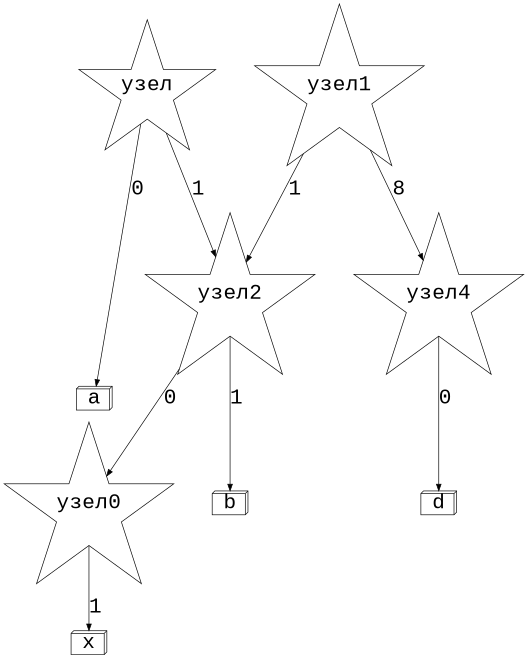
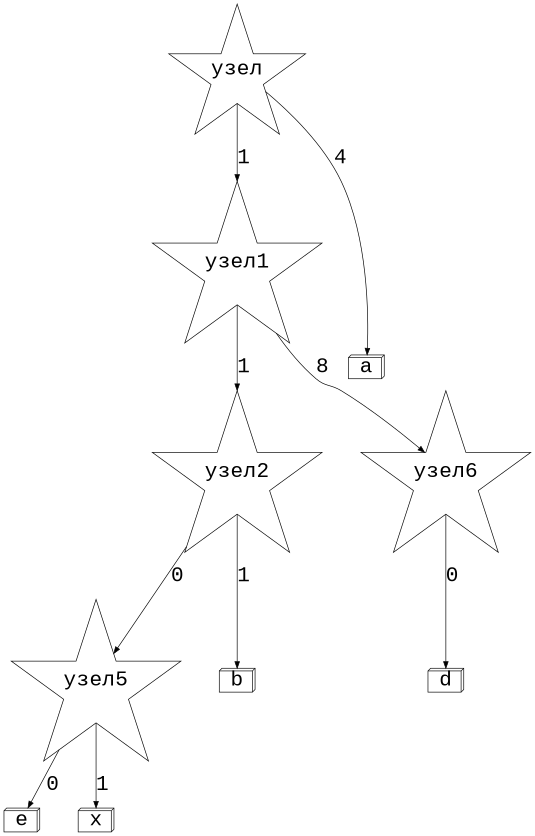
edge "узел" -> "a": label "0" -> "4"
edge "узел" -> "узел2": now "узел" -> "узел1"
node "узел4": label "узел4" -> "узел6"
node "узел0": label "узел0" -> "узел5"
node "e": added
